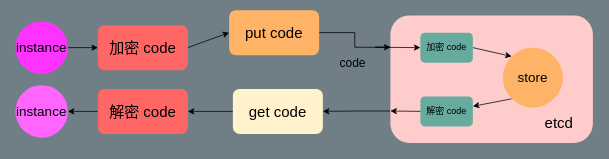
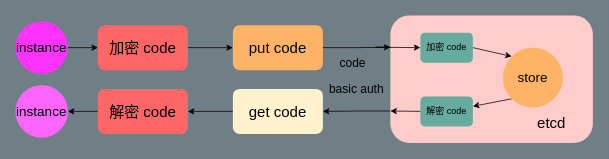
node "put code": moved (274, 33) -> (278, 48)
node "basic auth": added
node "etcd": moved (559, 123) -> (552, 123)
